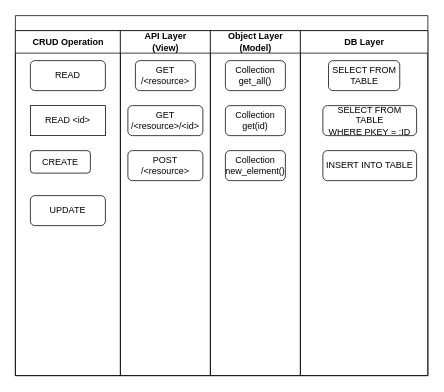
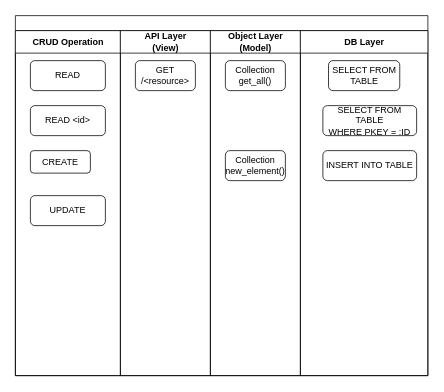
node "READ <id>": shape rectangle -> rounded rectangle
node "GET /<resource>/<id>": removed
node "Collection get(id)": removed
node "POST /<resource>": removed
